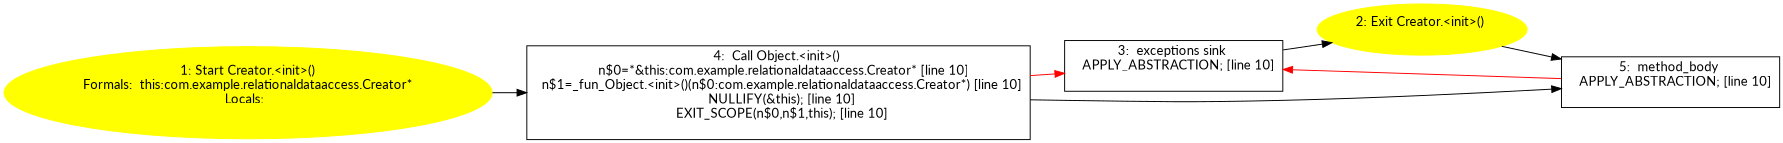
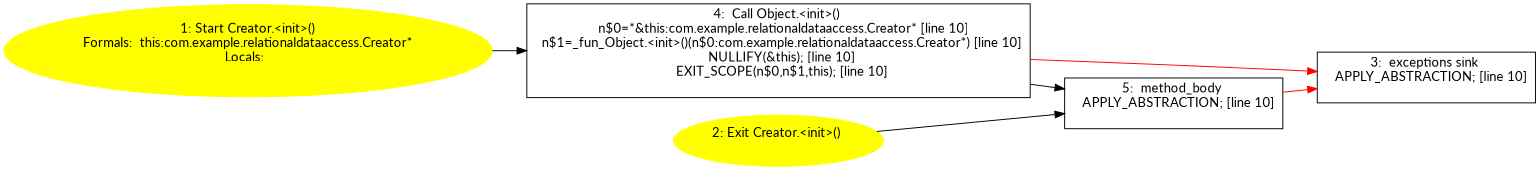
edge "3:  exceptions sink APPLY_ABSTRACTION; [line 10]" -> "2: Exit Creator.<init>()": removed
